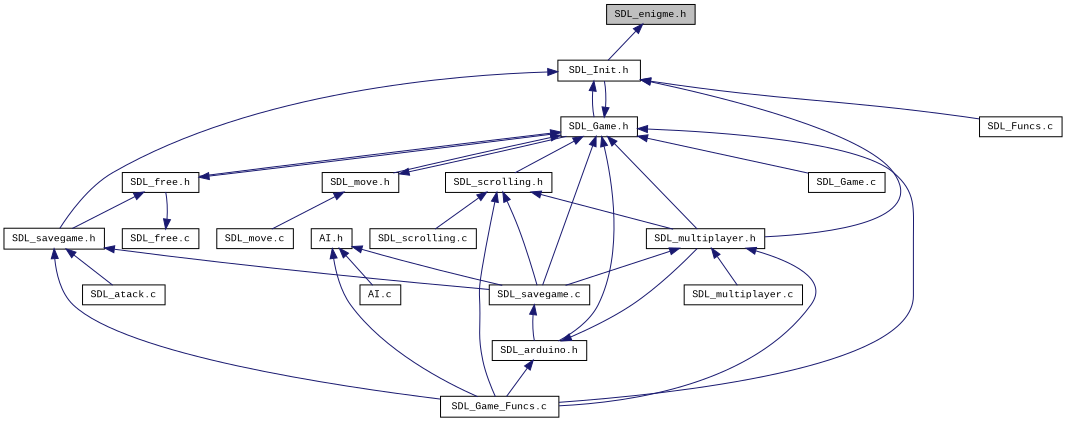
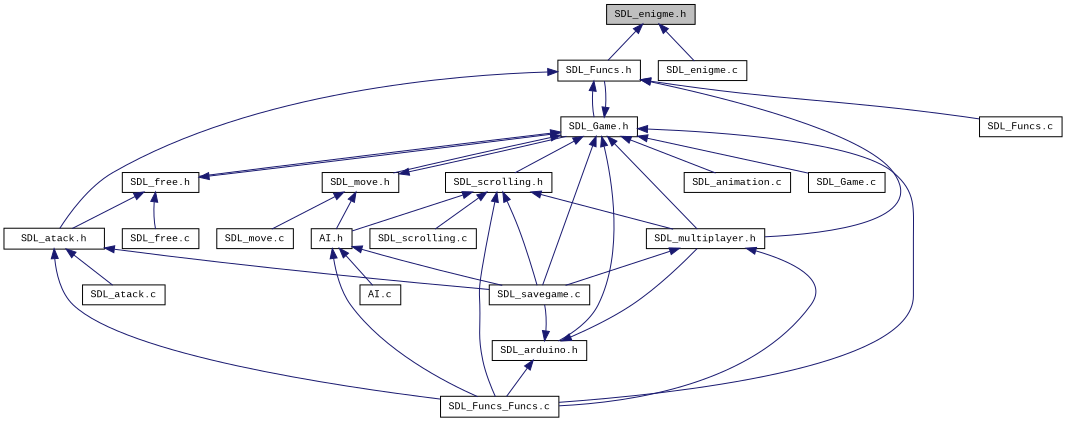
node "SDL_Init.h": label "SDL_Init.h" -> "SDL_Funcs.h"
node "SDL_enigme.c": added
node "SDL_animation.c": added
edge "SDL_free.h" -> "SDL_free.c": reversed
edge "AI.h" -> "SDL_scrolling.h": added
edge "AI.h" -> "SDL_move.h": added
node "SDL_savegame.h": label "SDL_savegame.h" -> "SDL_atack.h"
node "SDL_multiplayer.c": removed
edge "SDL_arduino.h" -> "SDL_savegame.c": reversed
node "SDL_Game_Funcs.c": label "SDL_Game_Funcs.c" -> "SDL_Funcs_Funcs.c"
